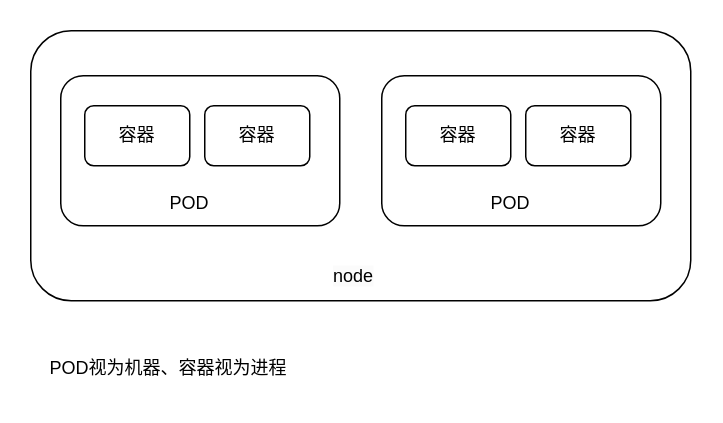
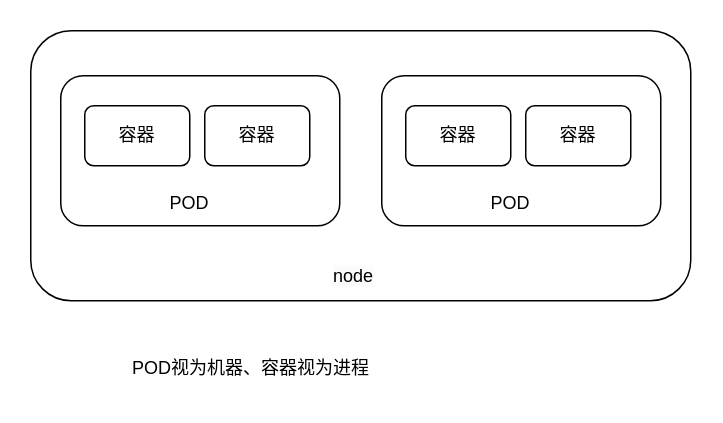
node "POD视为机器、容器视为进程": moved (169, 368) -> (251, 368)
